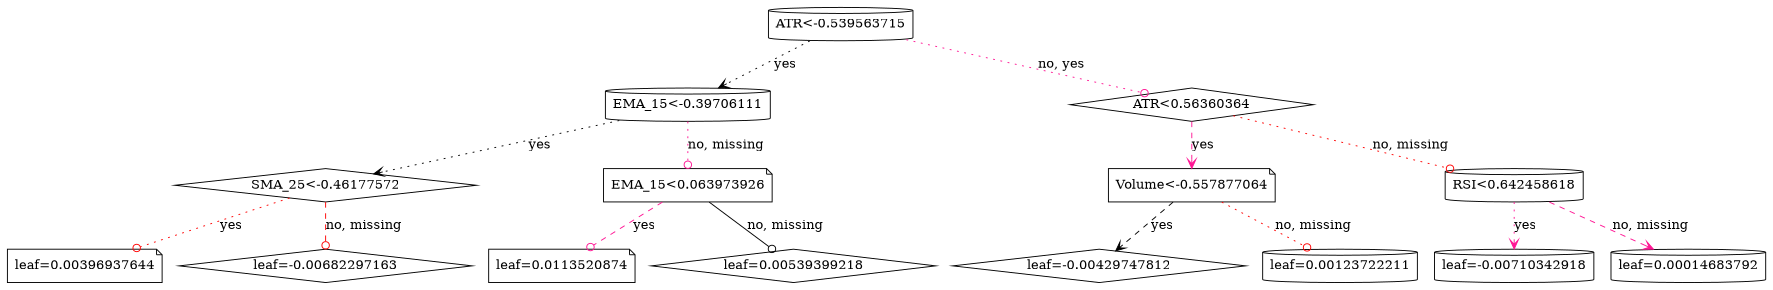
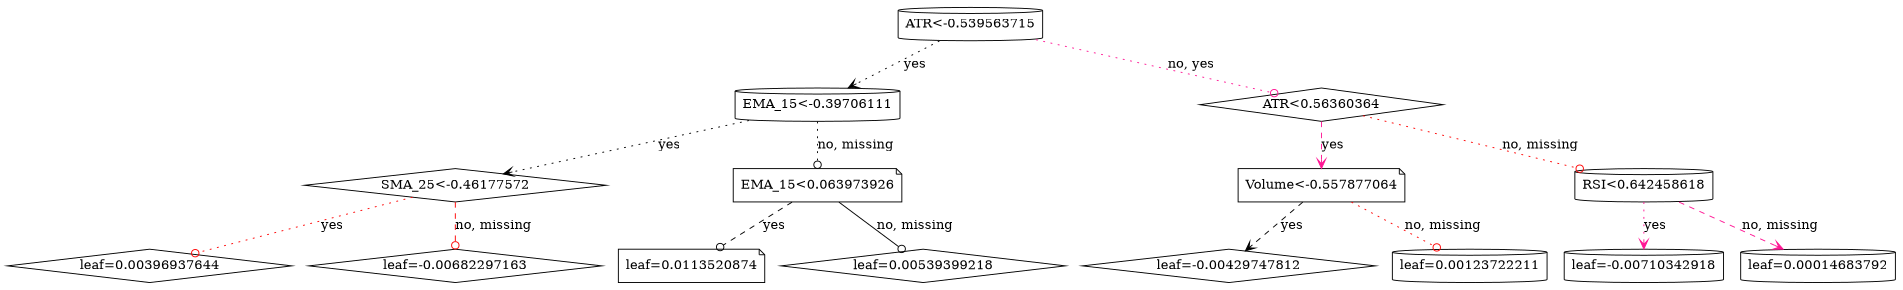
edge "EMA_15<-0.39706111" -> "EMA_15<0.063973926": color deeppink -> black
edge "EMA_15<0.063973926" -> "leaf=0.0113520874": color deeppink -> black
node "leaf=0.00396937644": shape note -> diamond
